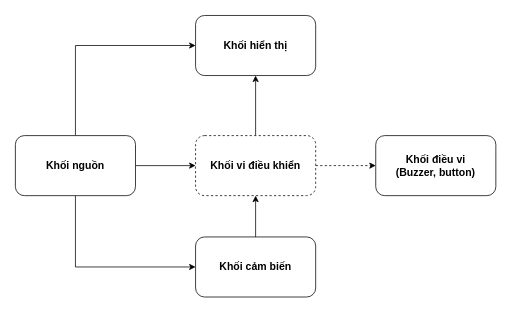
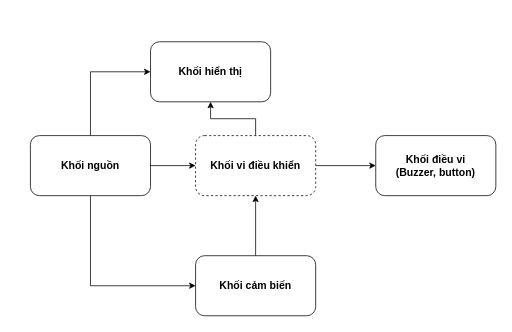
node "Khối hiển thị": moved (255, 45) -> (210, 72)
node "Khối nguồn": moved (75, 165) -> (90, 165)
edge "Khối vi điều khiển" -> "Khối điều vi (Buzzer, button)": style dashed -> solid
node "Khối cảm biến": moved (255, 267) -> (255, 285)
